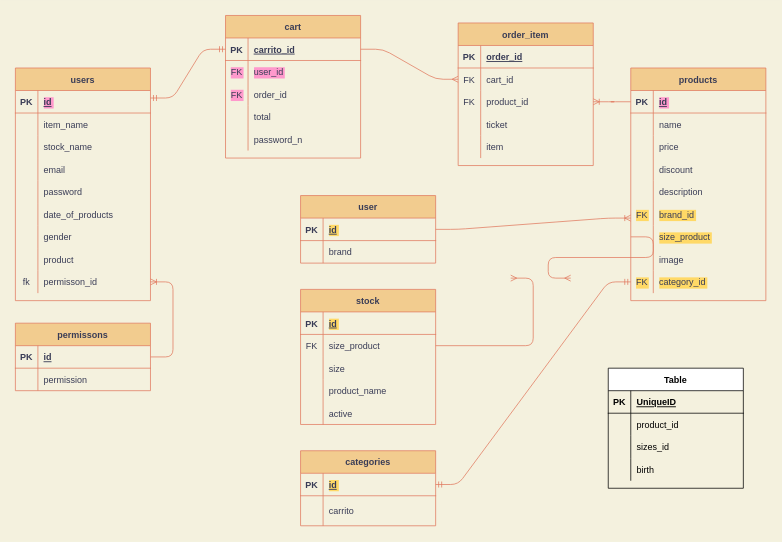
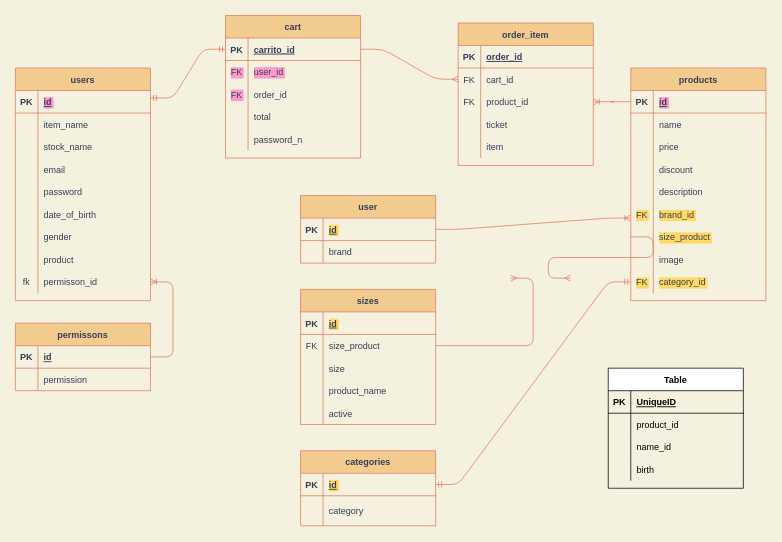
node "date_of_products": label "date_of_products" -> "date_of_birth"
node "stock": label "stock" -> "sizes"
node "sizes_id": label "sizes_id" -> "name_id"
node "carrito": label "carrito" -> "category"
